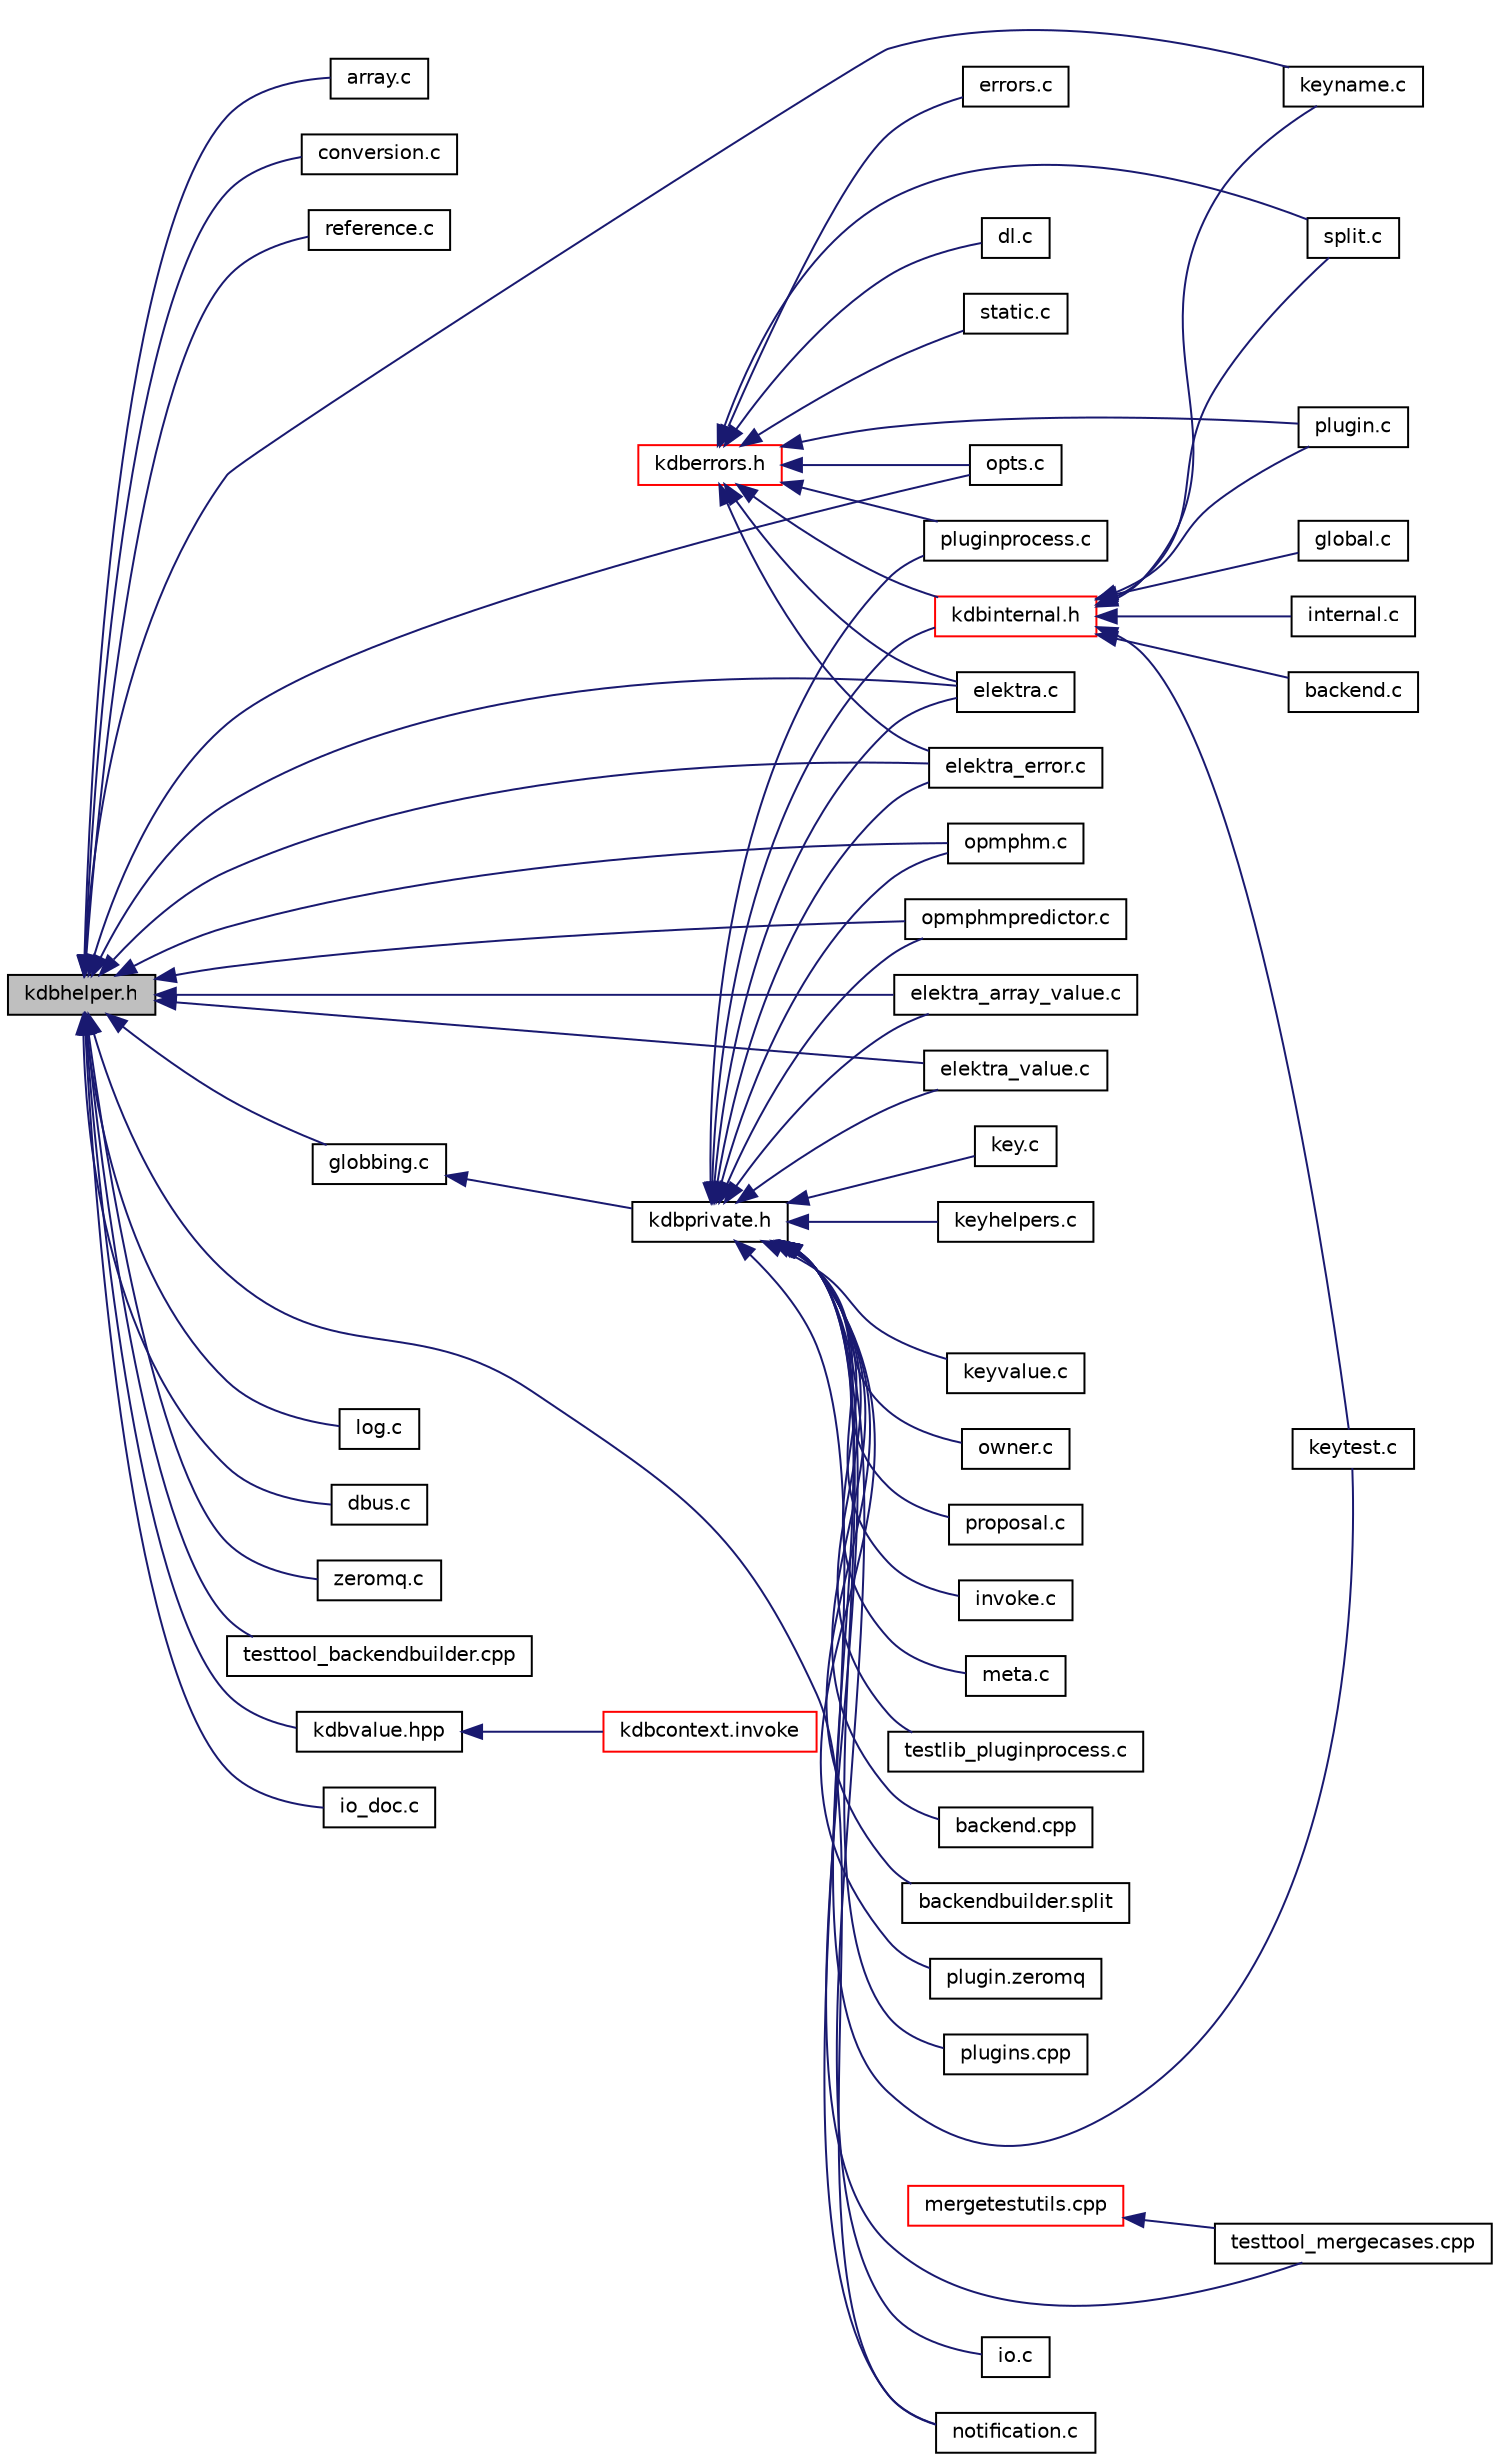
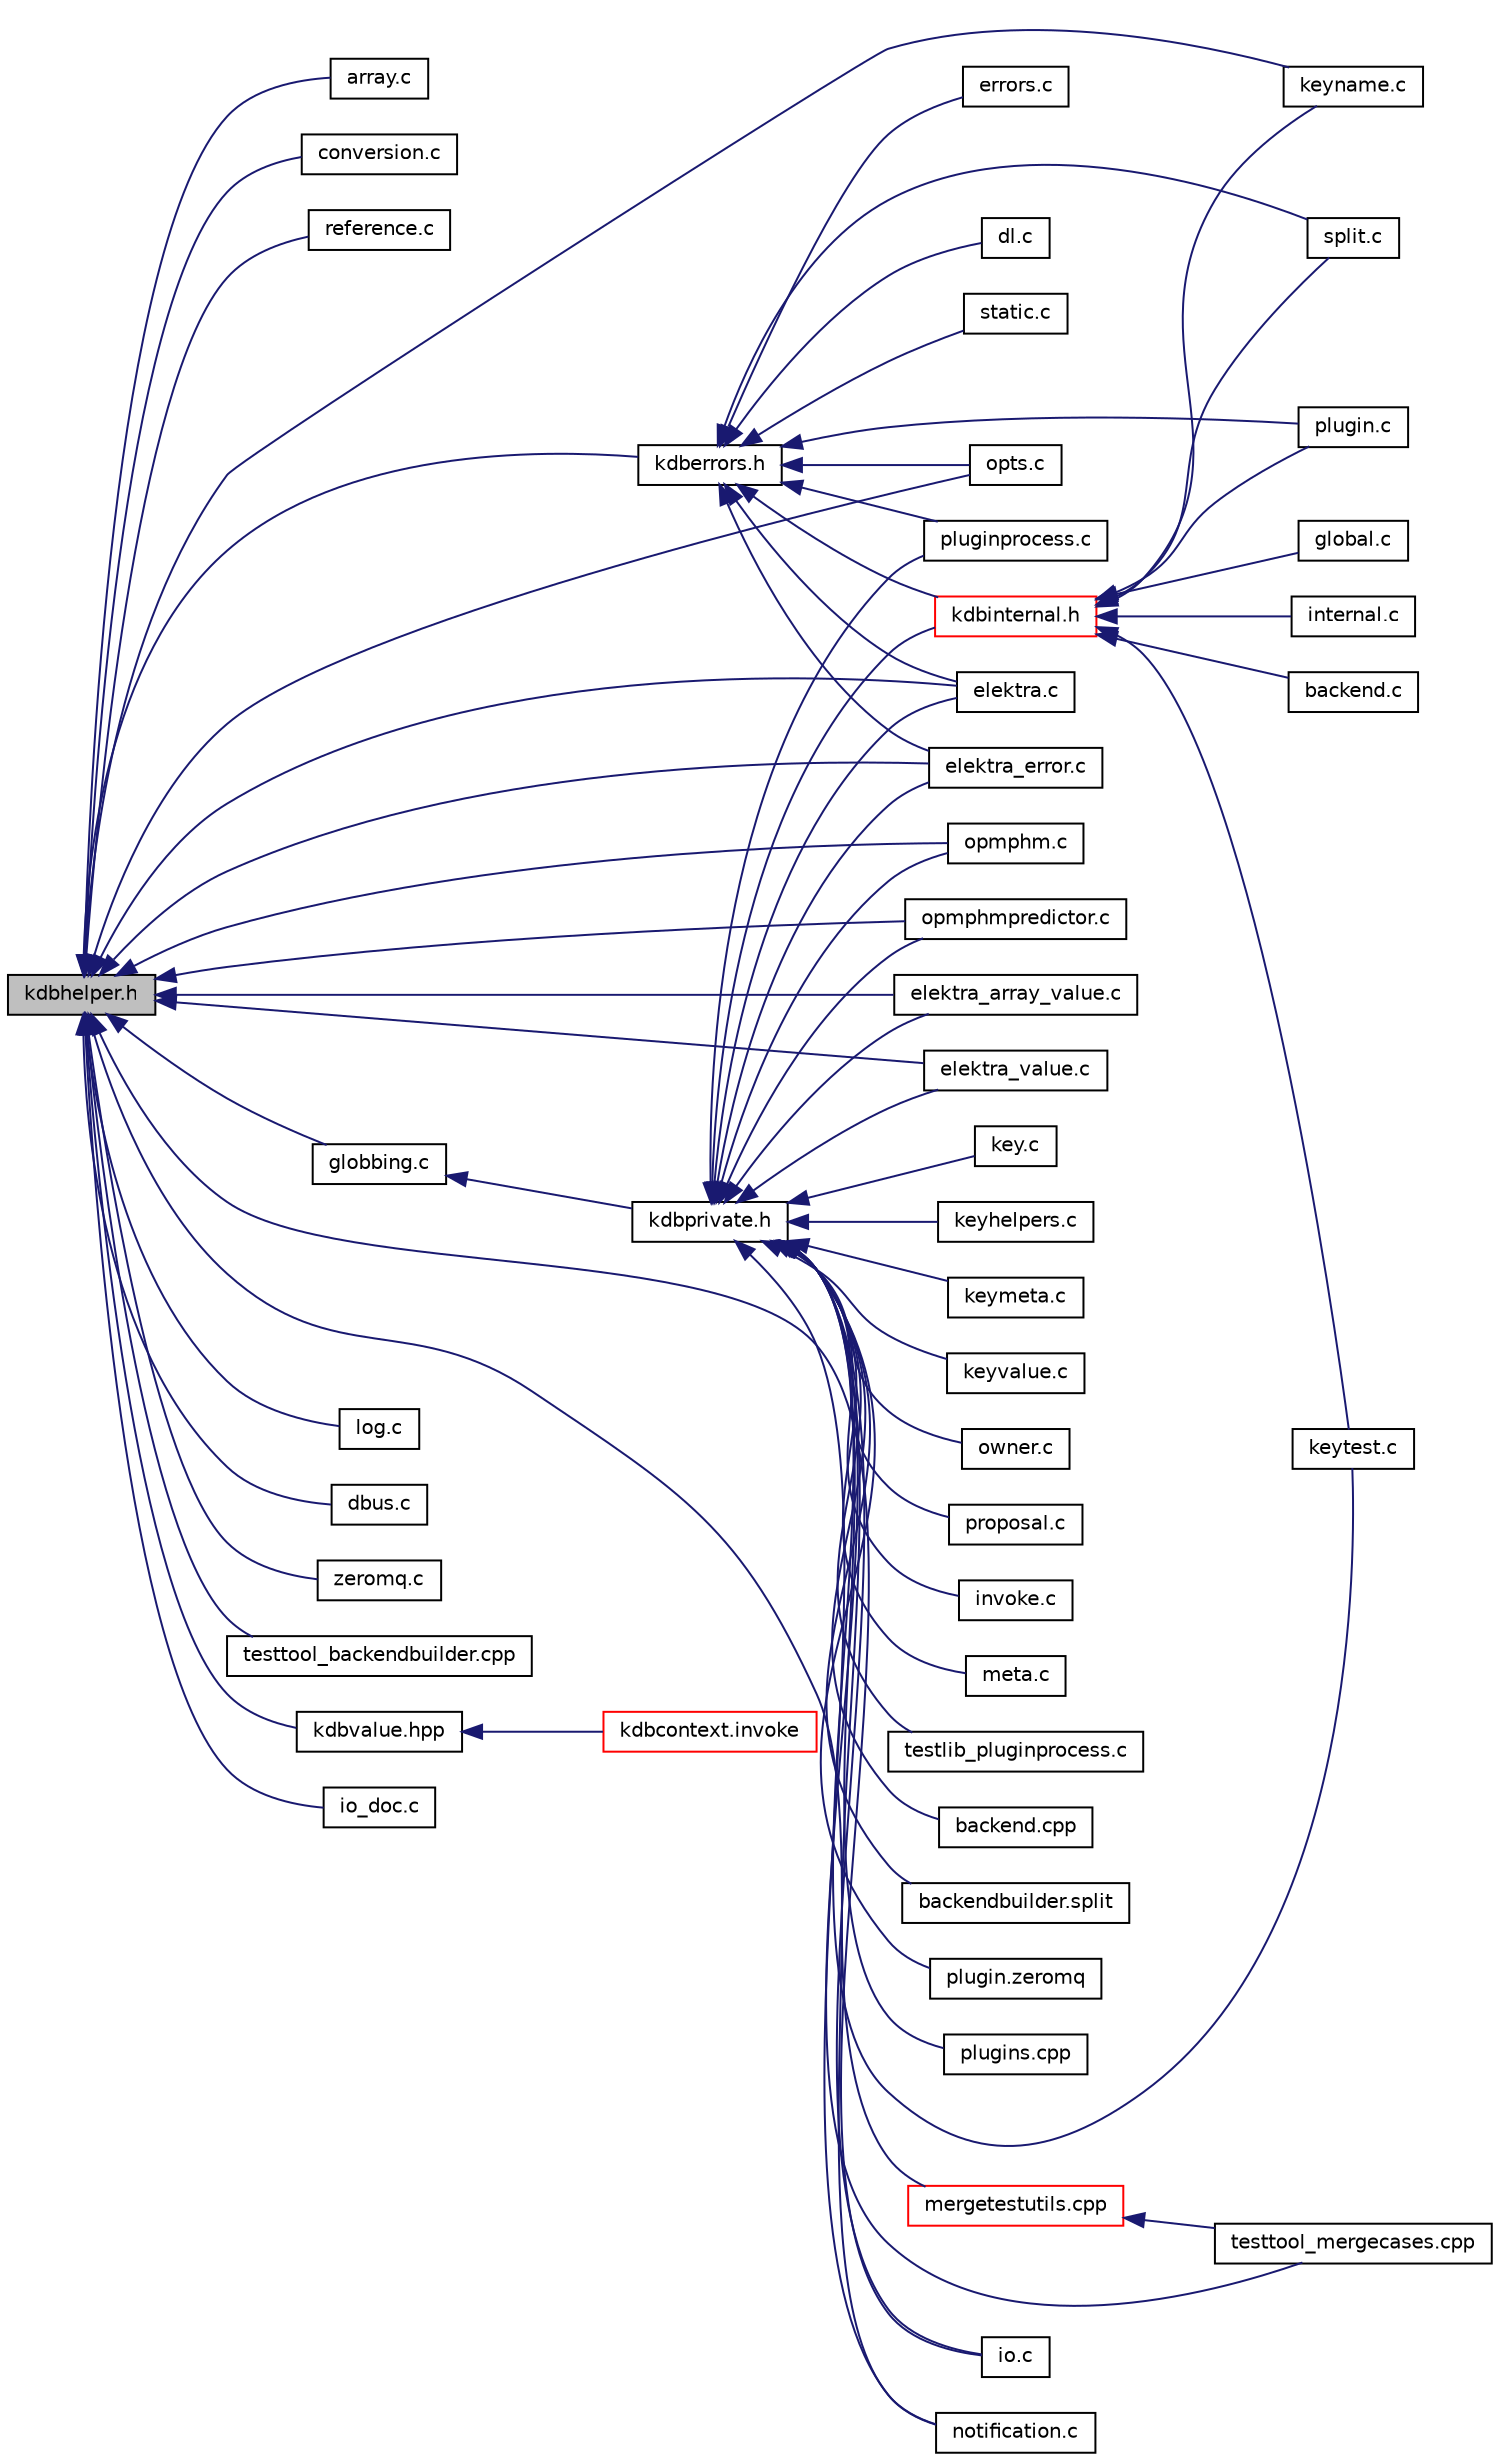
node "kdberrors.h": color red -> black
edge "kdberrors.h" -> "kdbhelper.h": added
node "keymeta.c": added
edge "io.c" -> "kdbhelper.h": added
edge "mergetestutils.cpp" -> "kdbprivate.h": added
